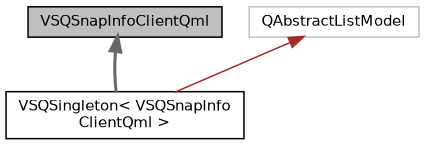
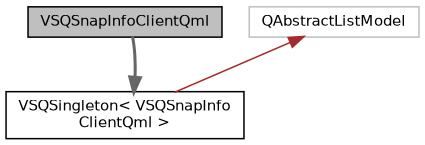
edge "VSQSingleton< VSQSnapInfo ClientQml >" -> "VSQSnapInfoClientQml": reversed
